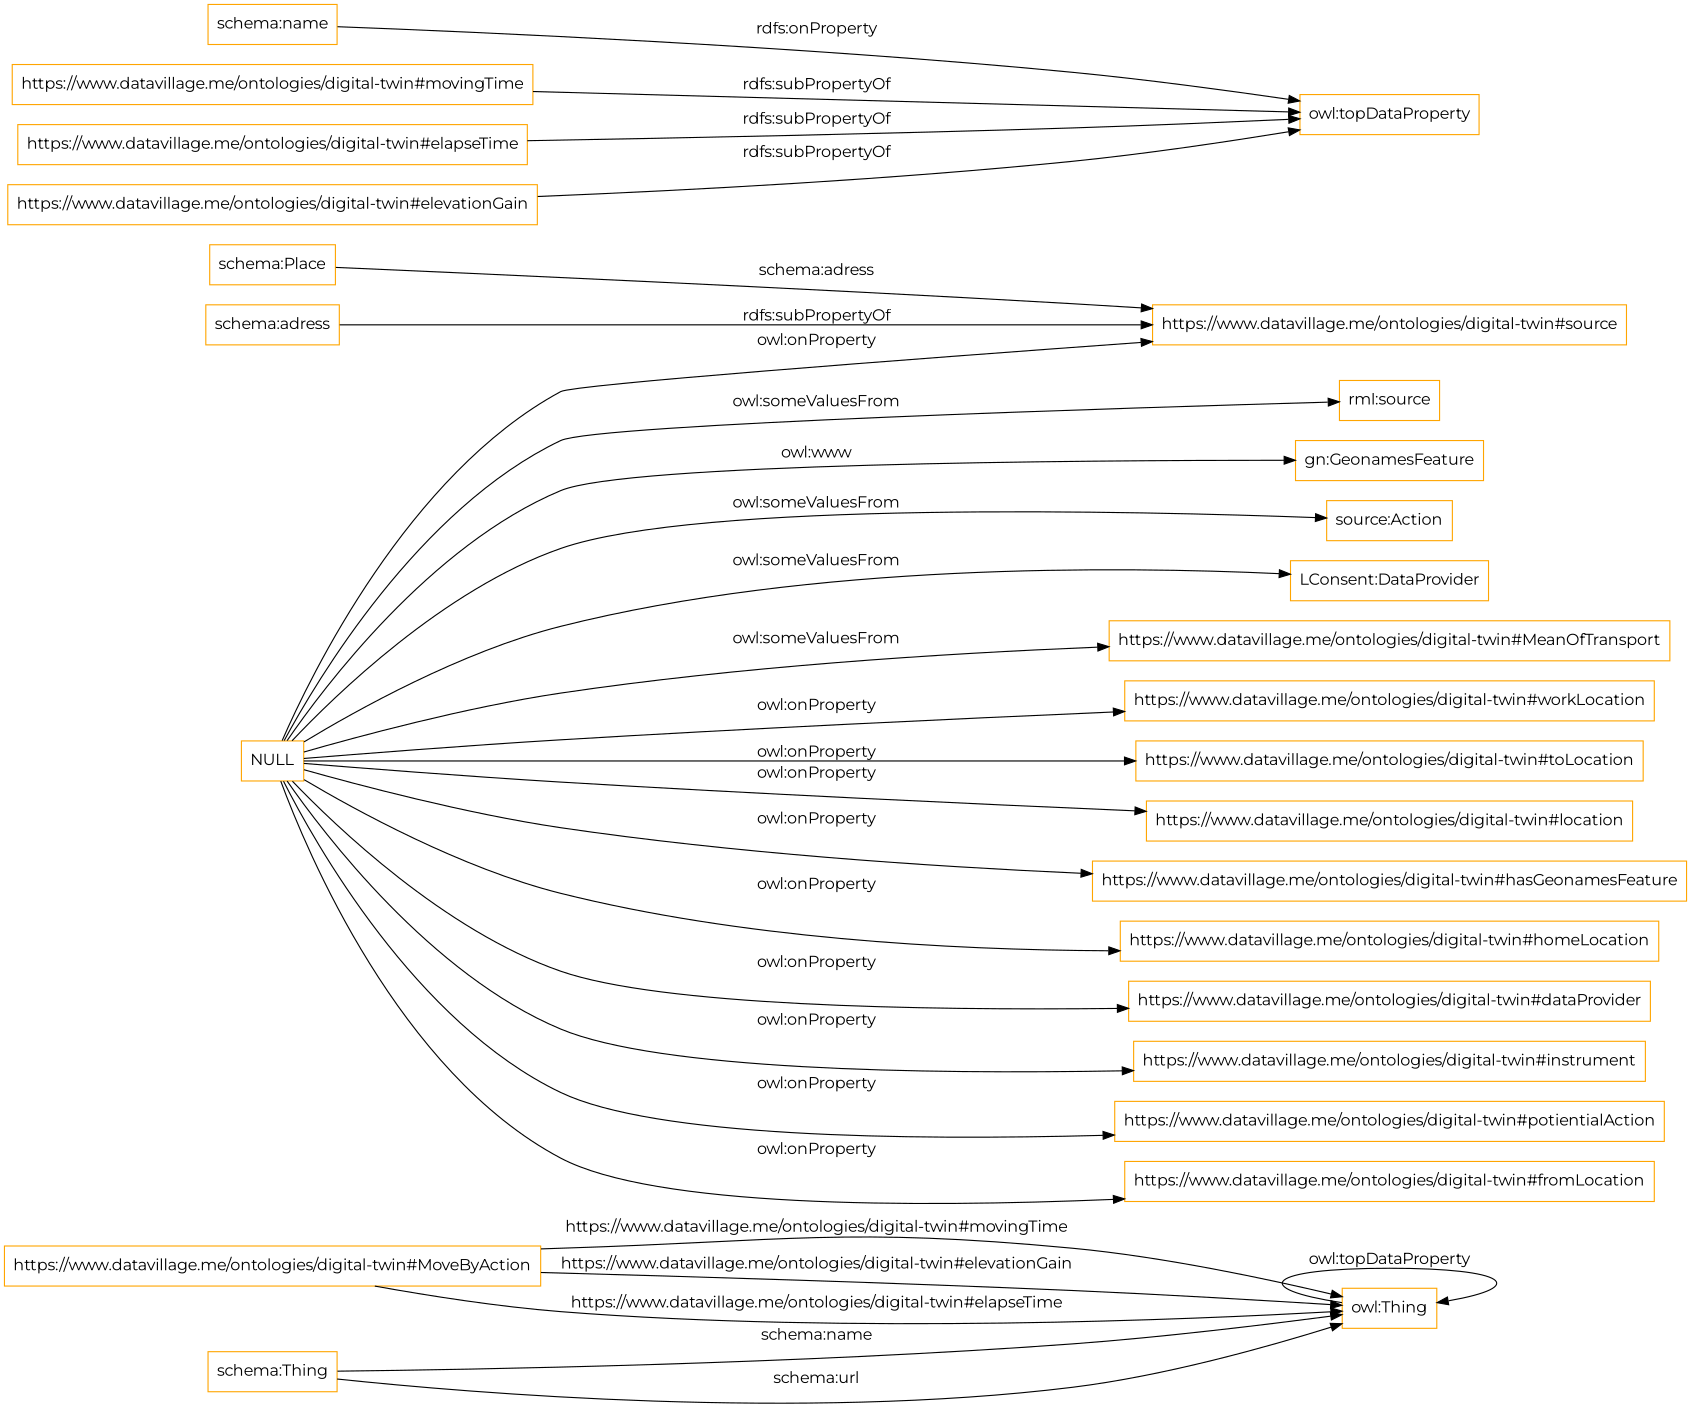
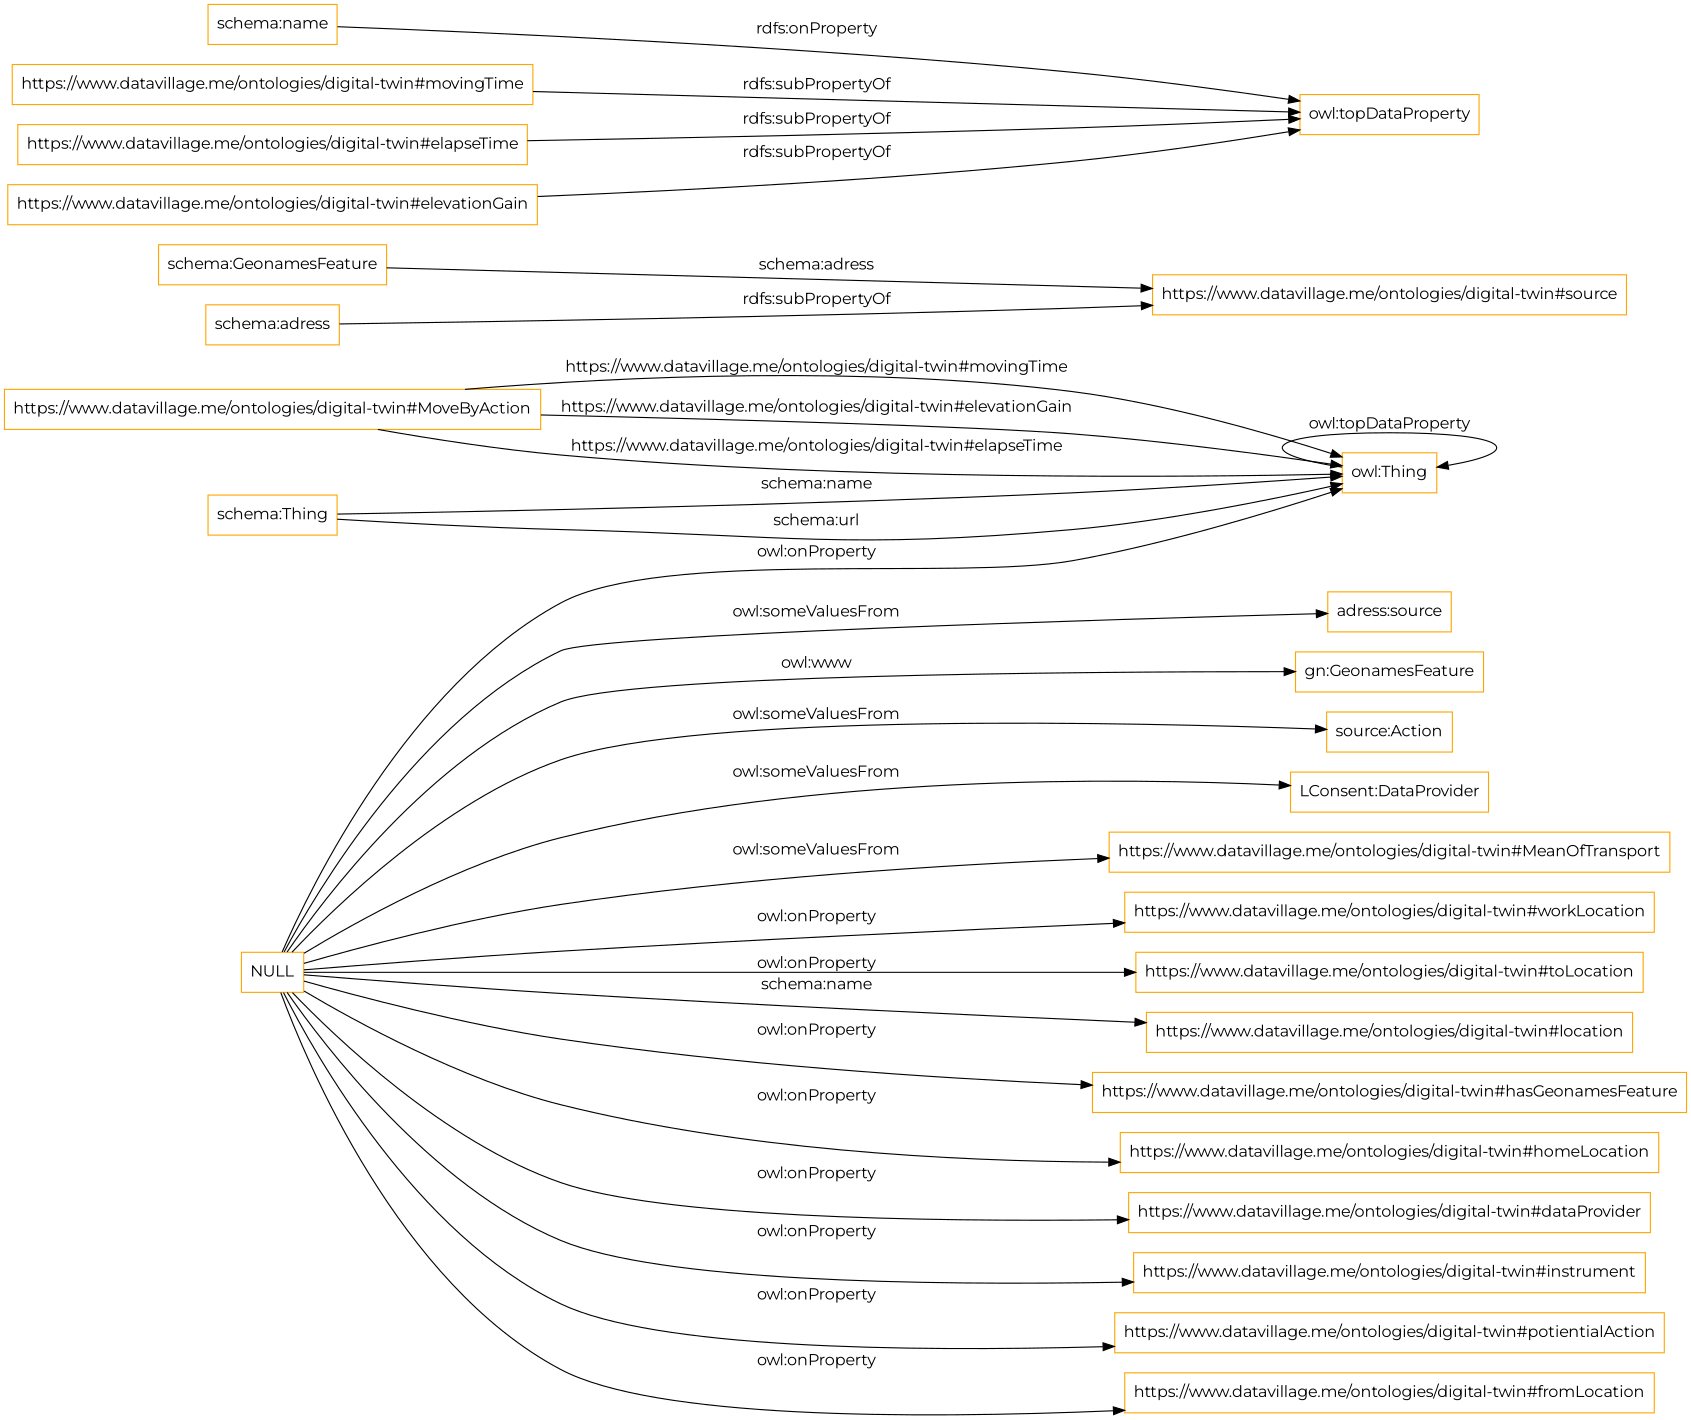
node "schema:Place": label "schema:Place" -> "schema:GeonamesFeature"
edge "NULL" -> "https://www.datavillage.me/ontologies/digital-twin#source": now "NULL" -> "owl:Thing"
node "rml:source": label "rml:source" -> "adress:source"
edge "NULL" -> "https://www.datavillage.me/ontologies/digital-twin#location": label "owl:onProperty" -> "schema:name"
